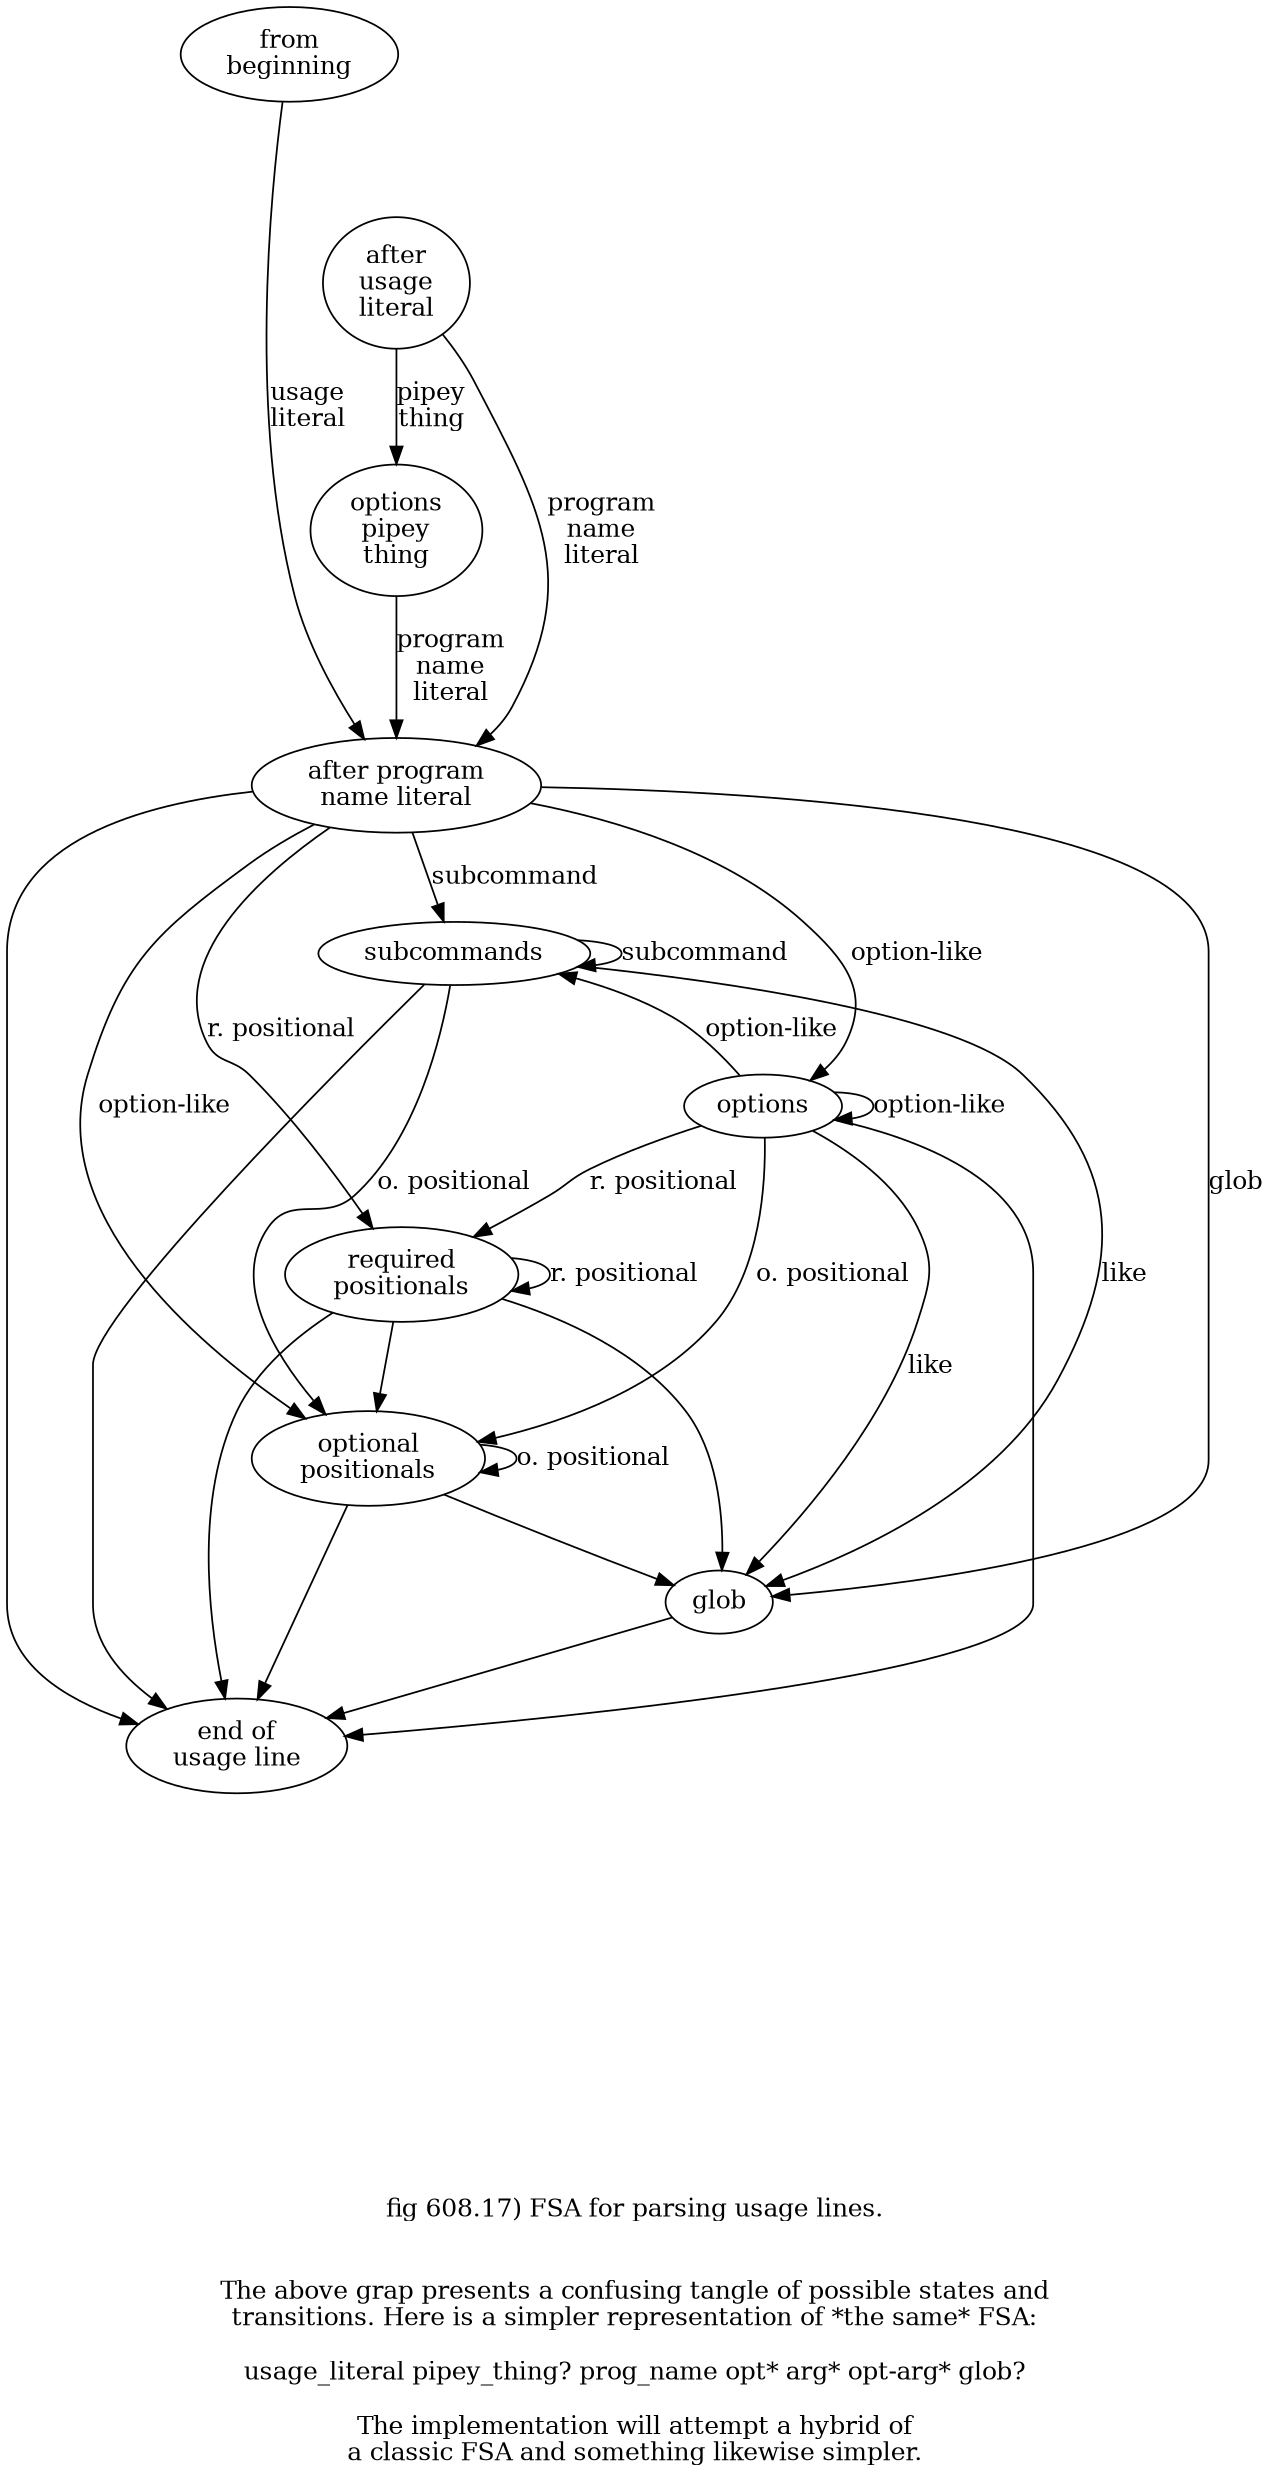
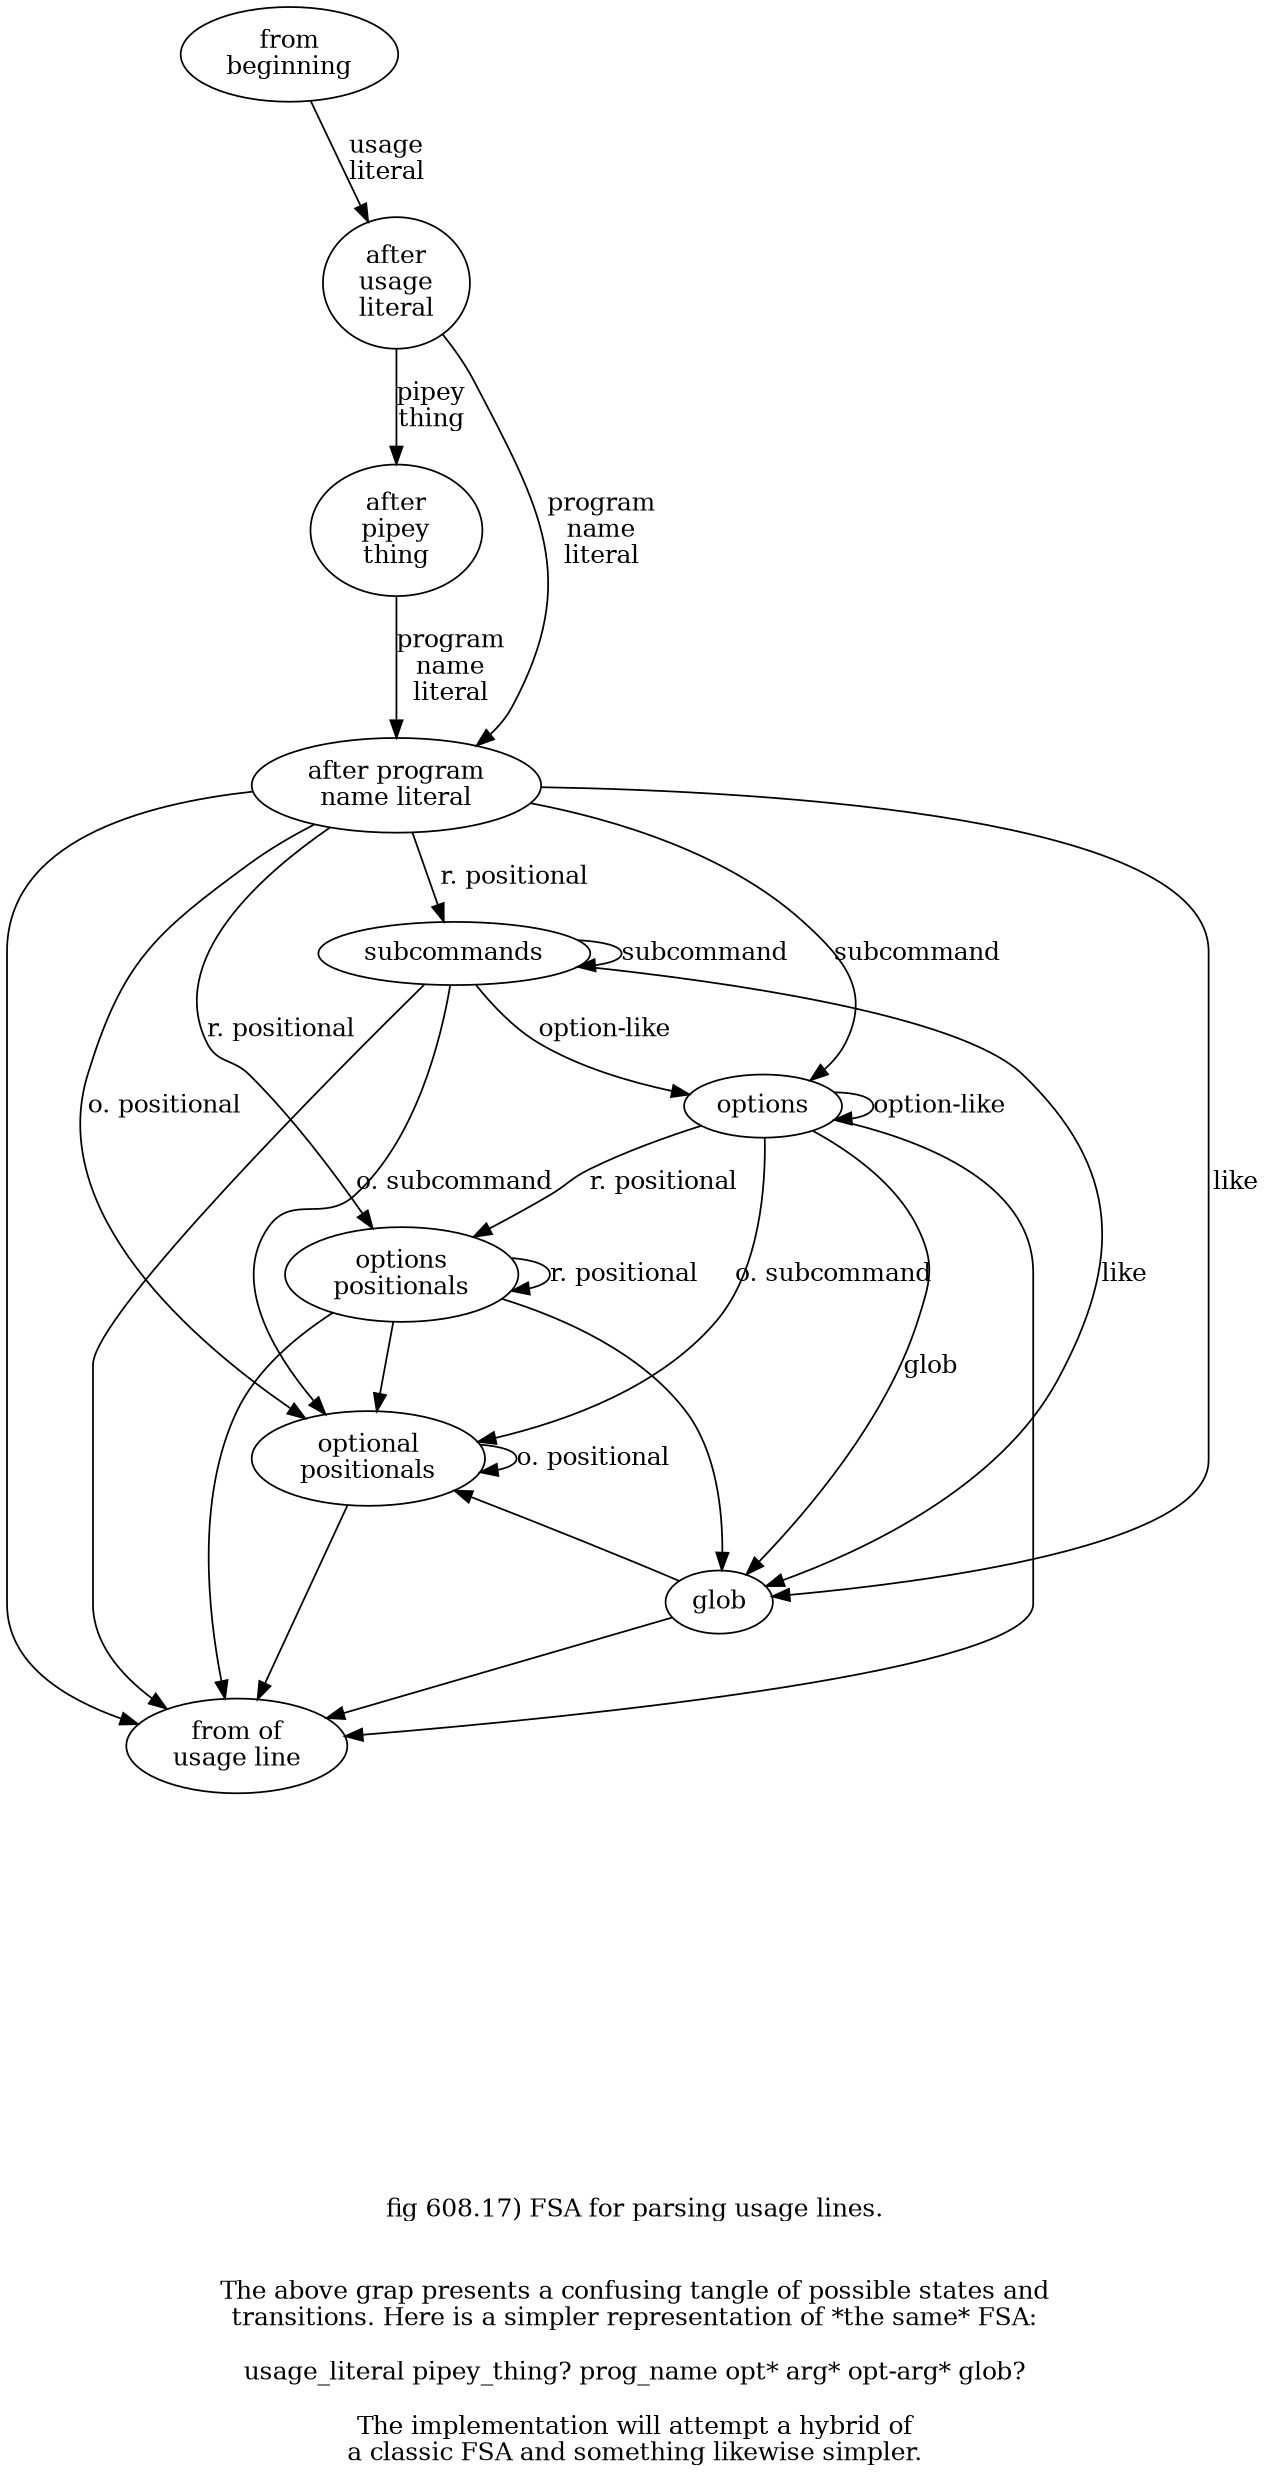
edge "from beginning" -> "after program name literal": now "from beginning" -> "after usage literal"
node "options pipey thing": label "options pipey thing" -> "after pipey thing"
edge "after program name literal" -> "subcommands": label "subcommand" -> "r. positional"
edge "after program name literal" -> "options": label "option-like" -> "subcommand"
edge "options" -> "subcommands": reversed
edge "after program name literal" -> "optional positionals": label "option-like" -> "o. positional"
edge "subcommands" -> "optional positionals": label "o. positional" -> "o. subcommand"
edge "after program name literal" -> "glob": label "glob" -> "like"
node "required positionals": label "required positionals" -> "options positionals"
edge "options" -> "optional positionals": label "o. positional" -> "o. subcommand"
edge "options" -> "glob": label "like" -> "glob"
edge "optional positionals" -> "glob": reversed
node "end of usage line": label "end of usage line" -> "from of usage line"
